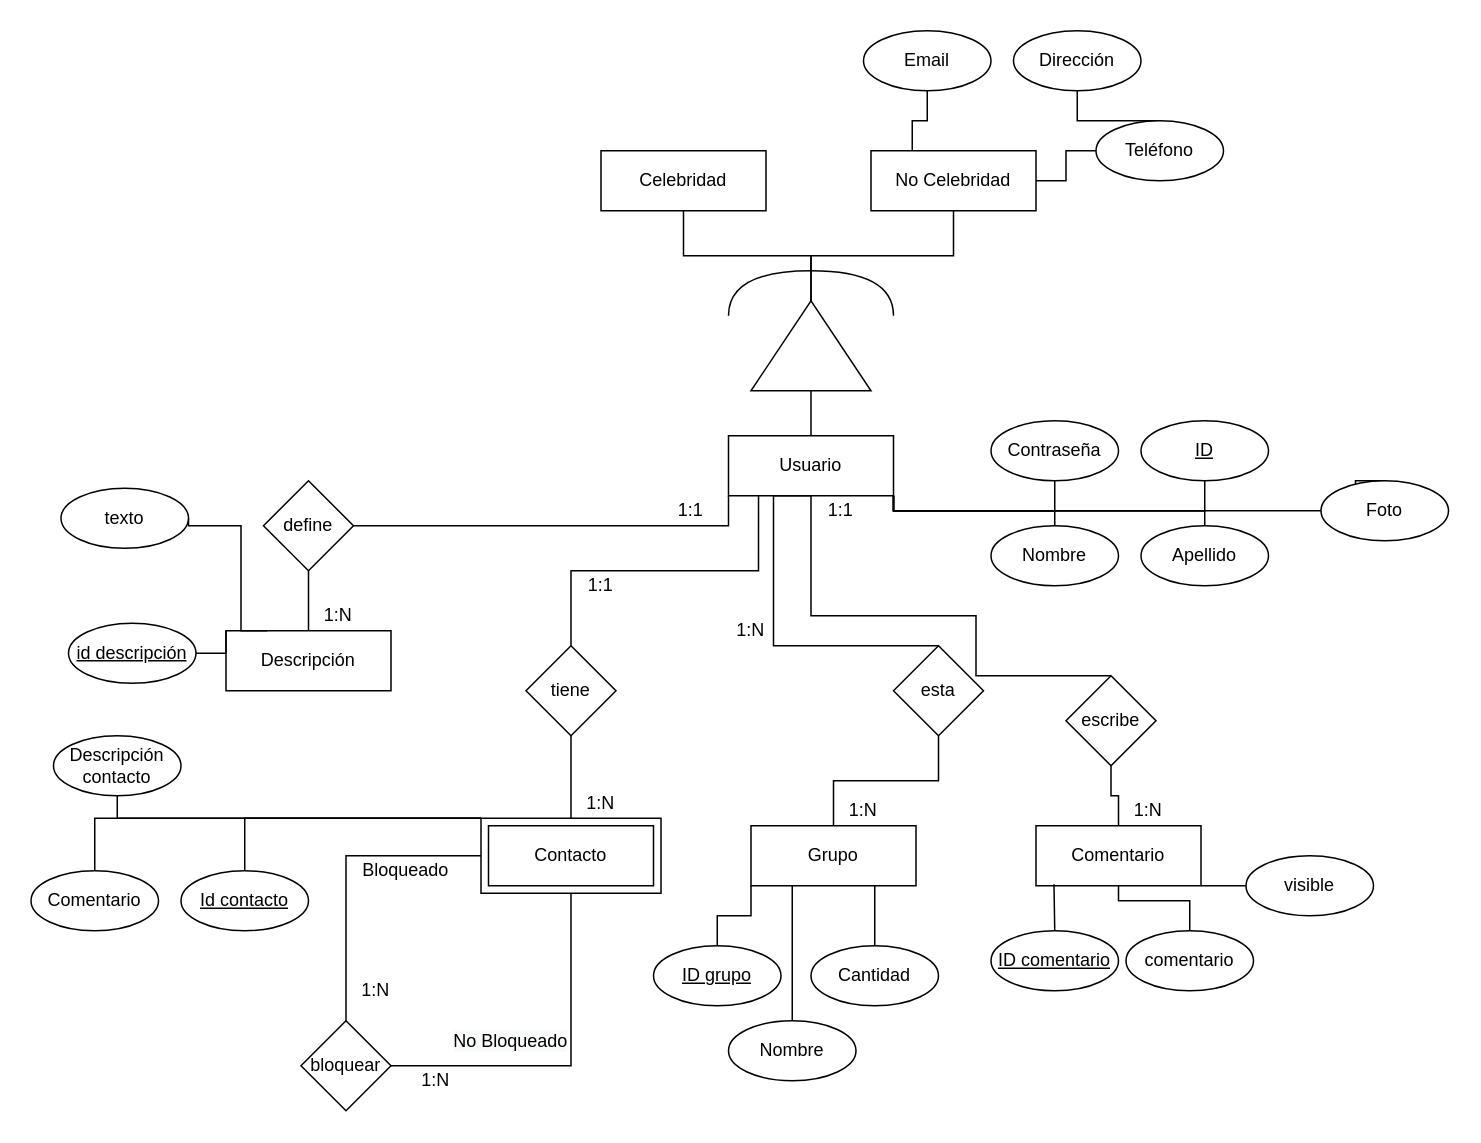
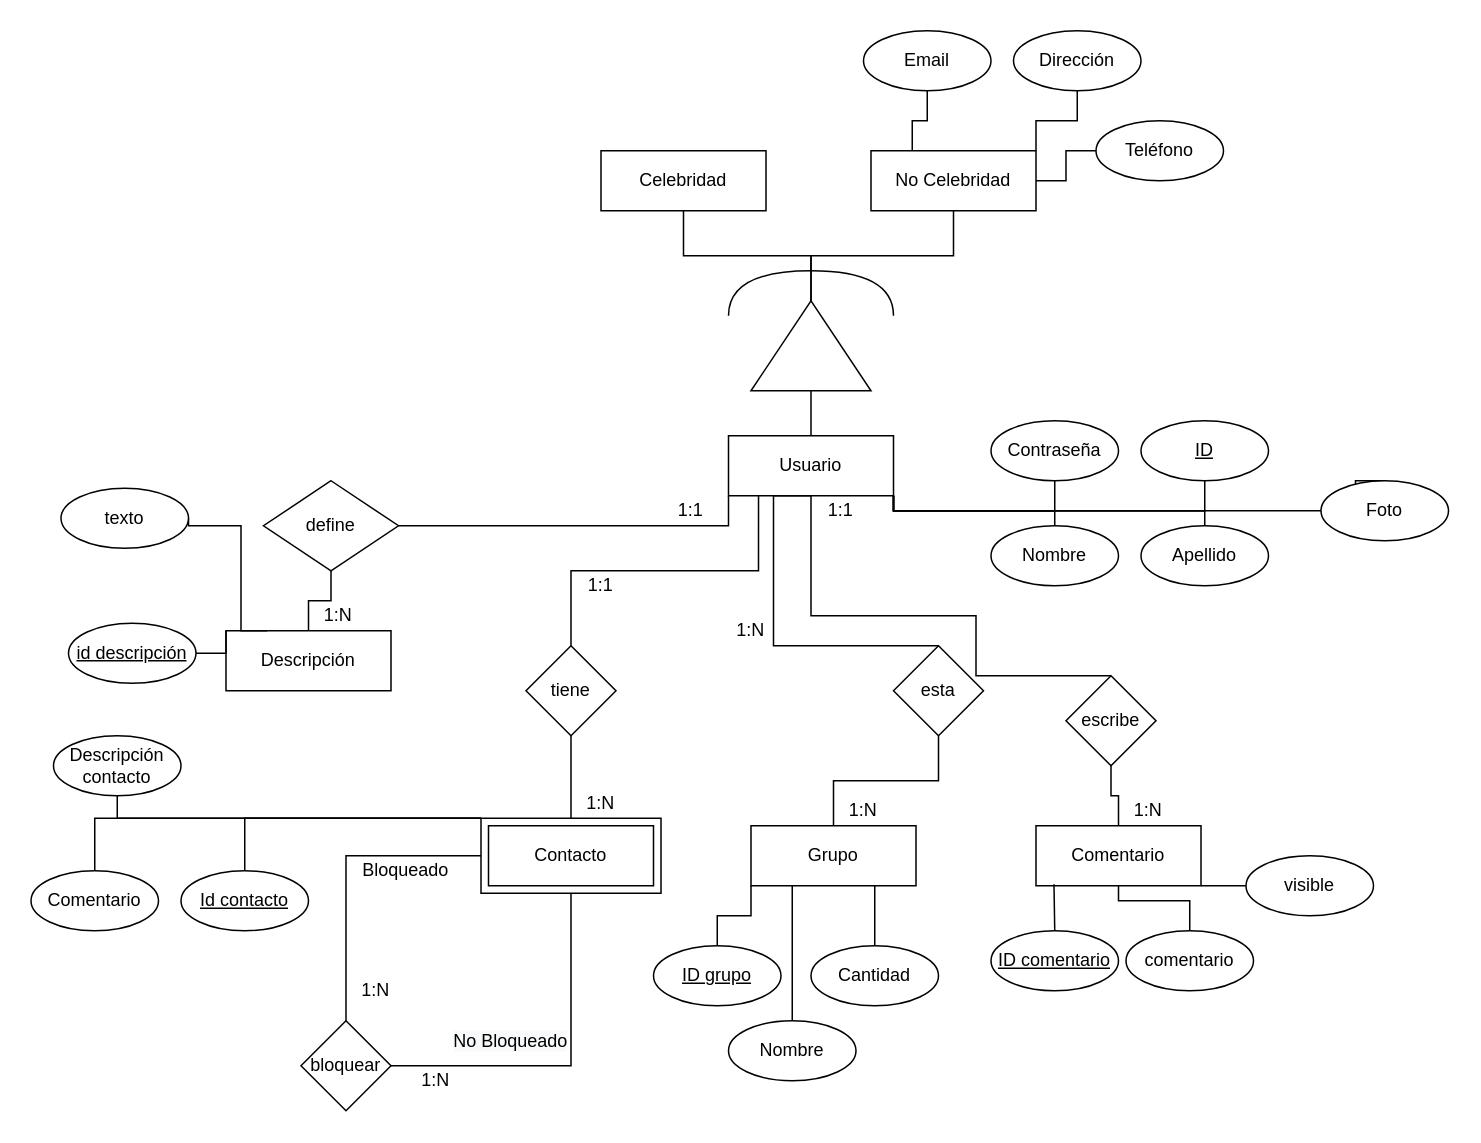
edge "Dirección" -- "Teléfono": now "Dirección" -- "No Celebridad"
node "define": size 90x90 -> 135x90
